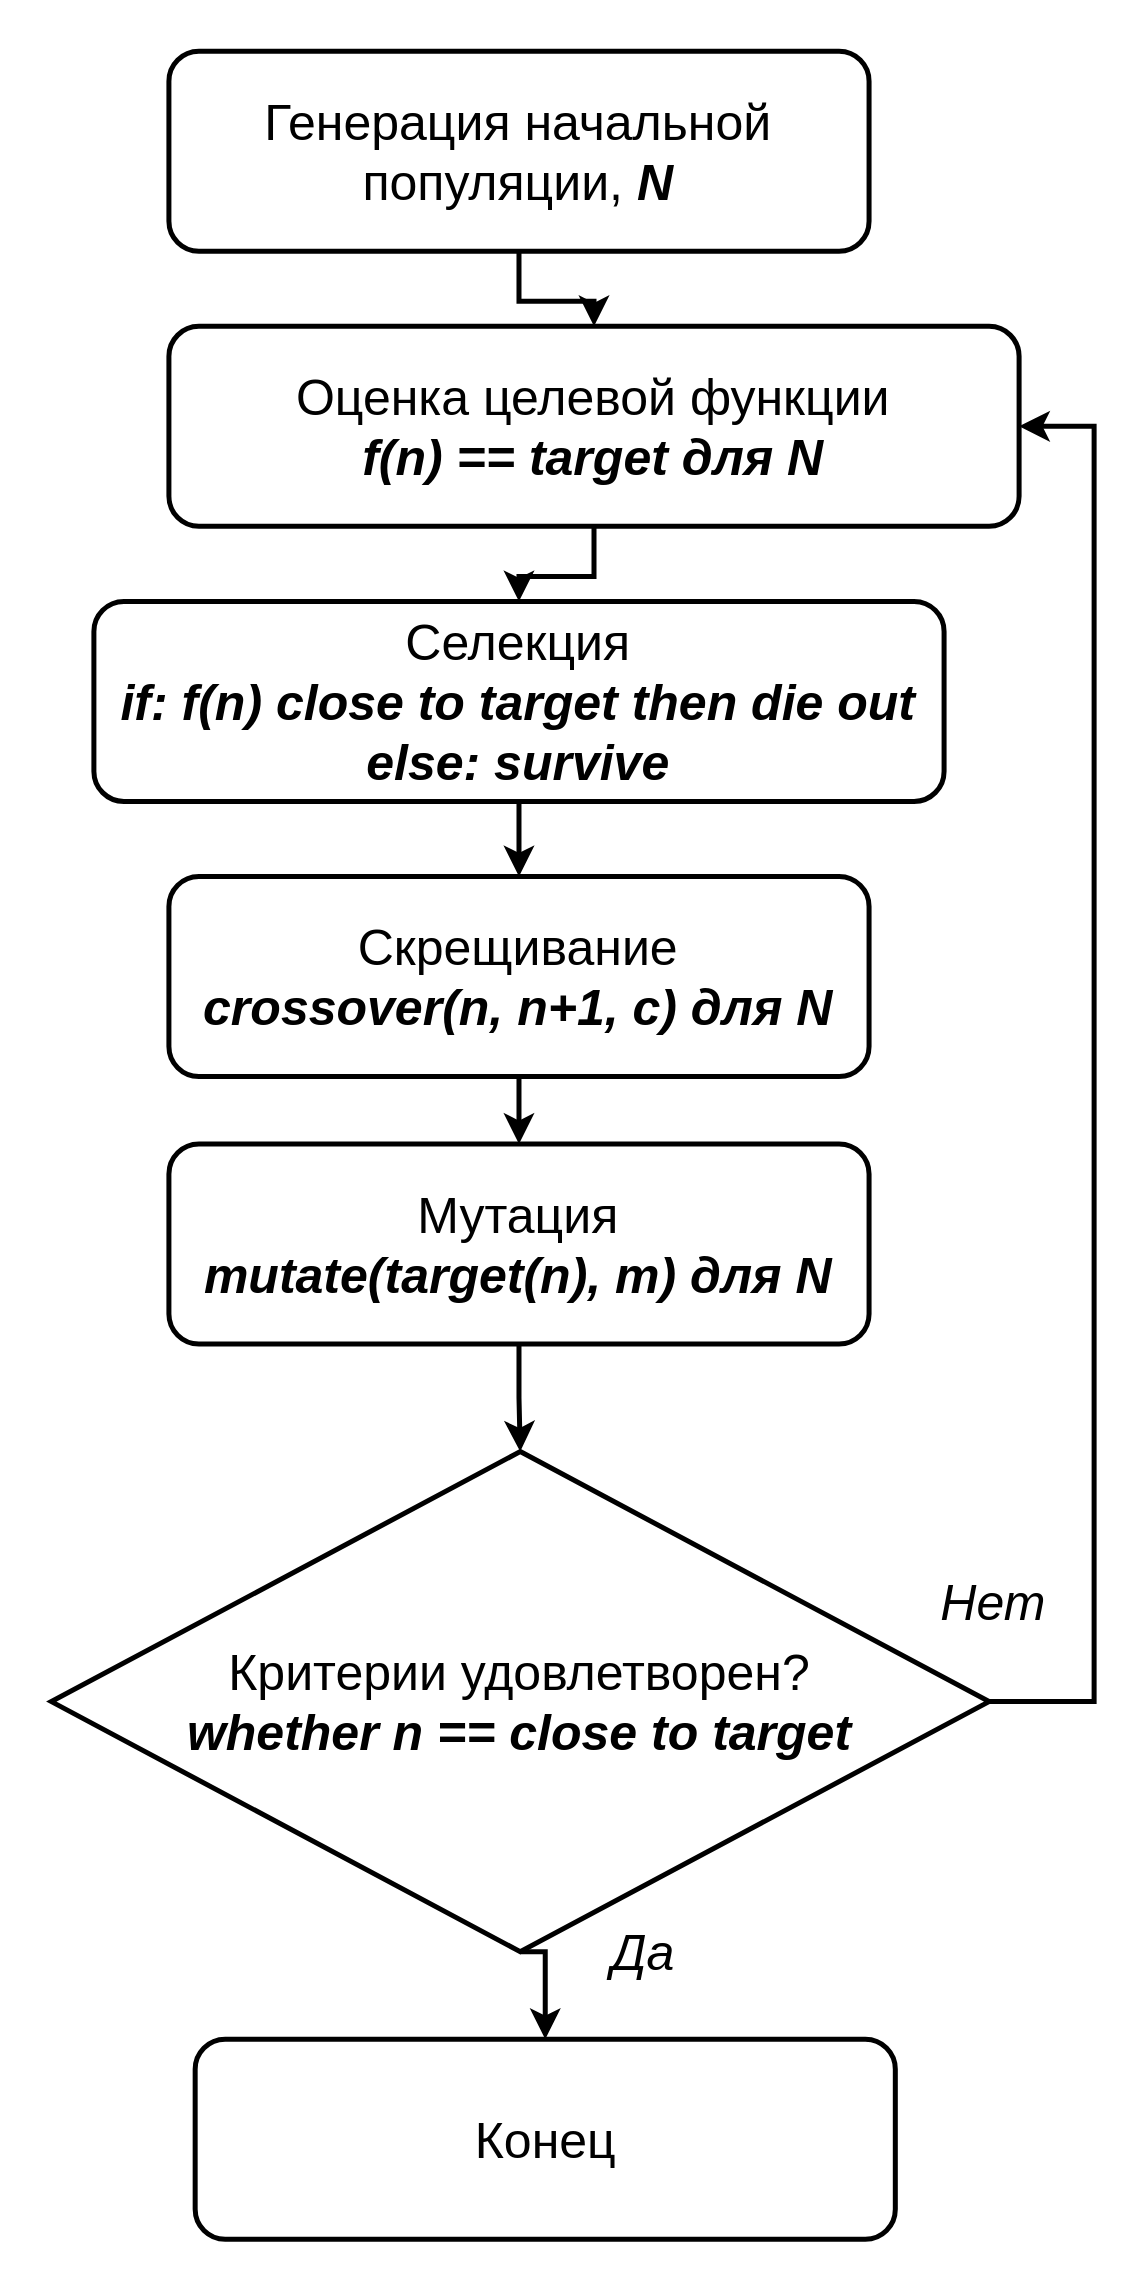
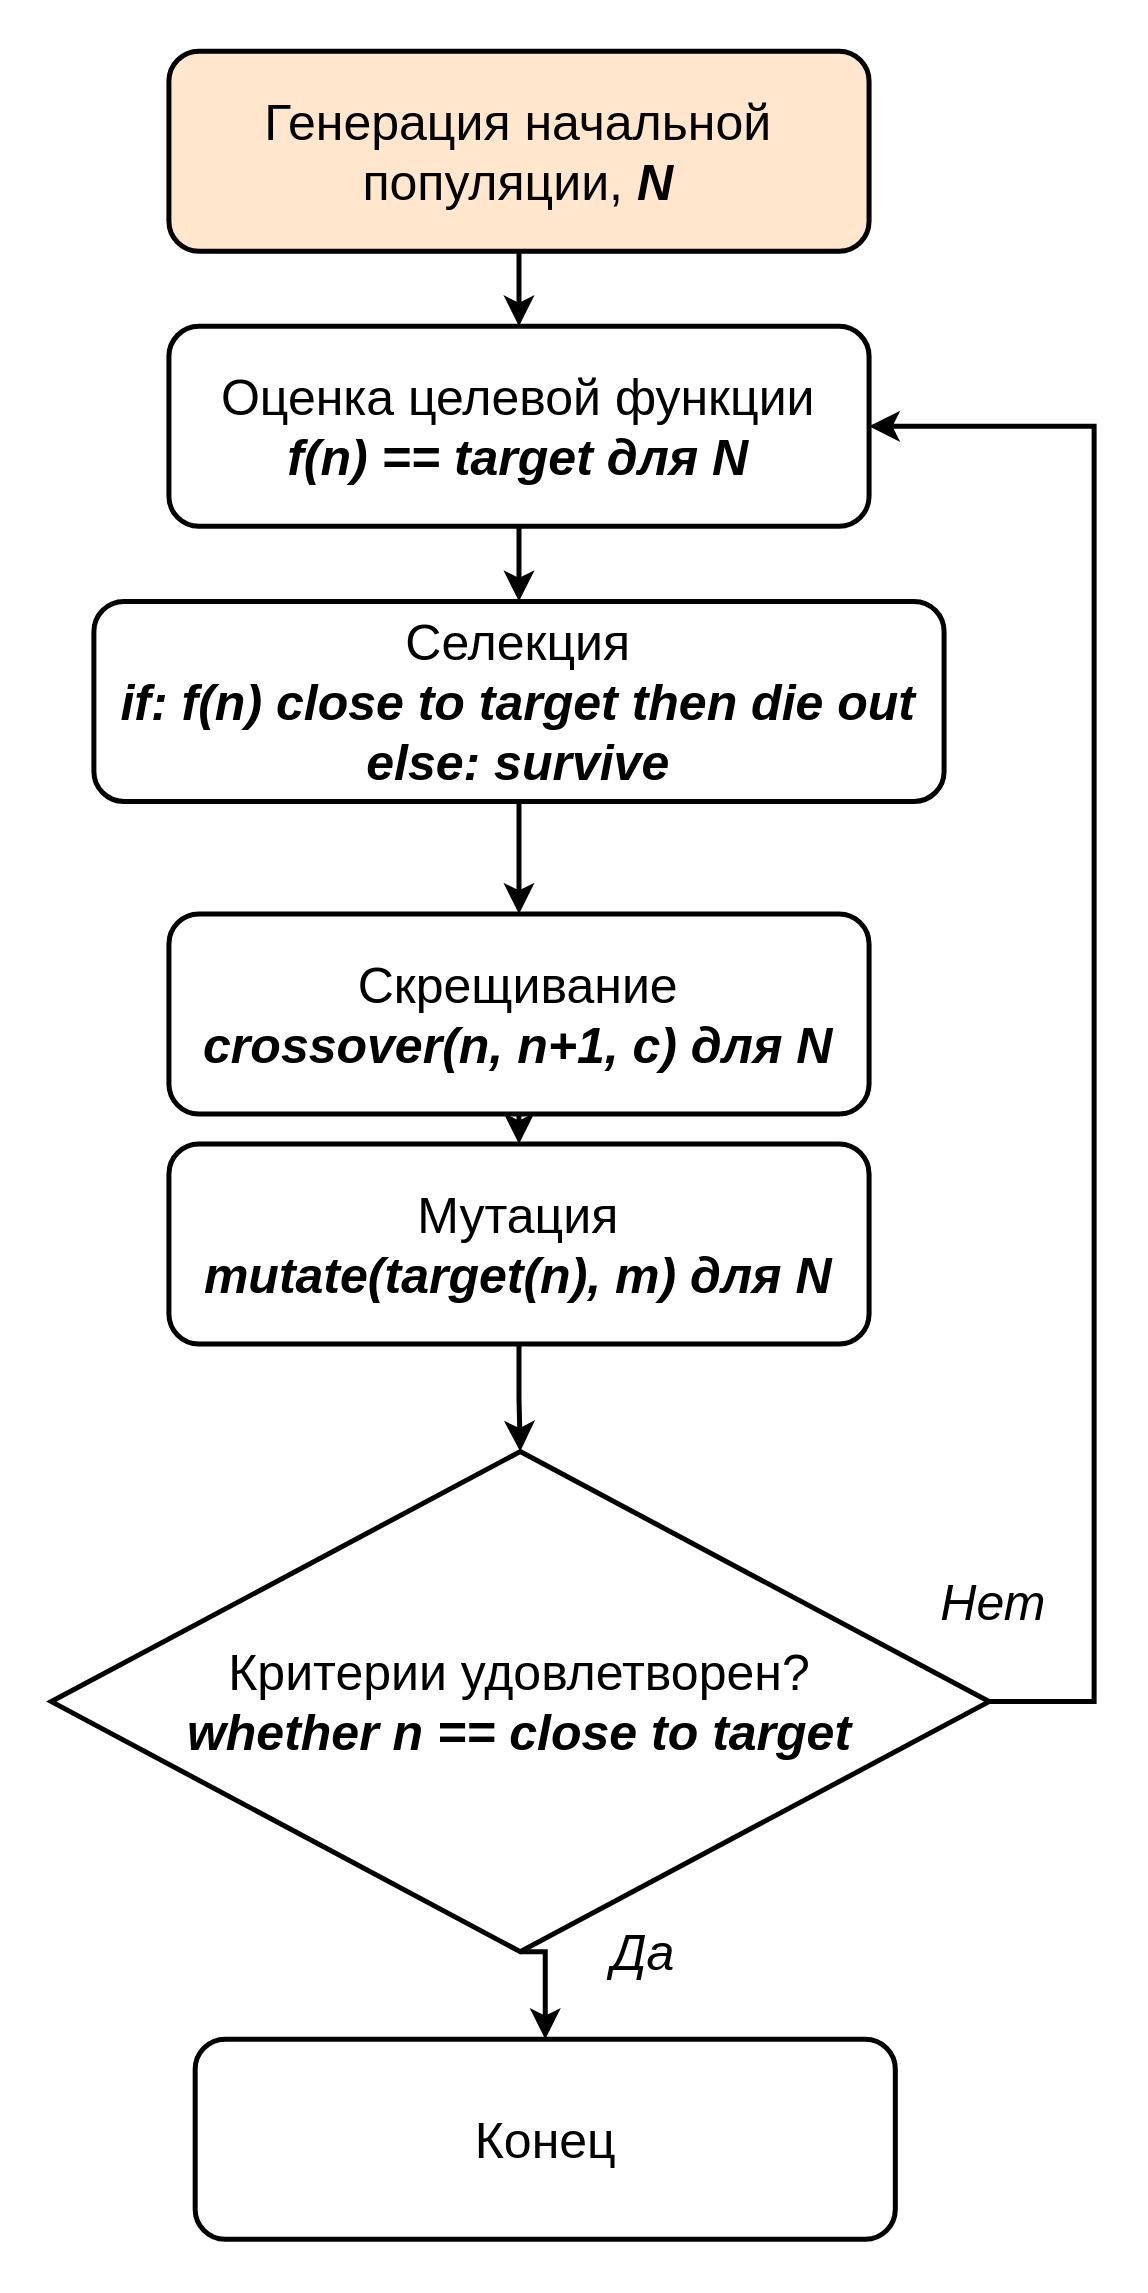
node "Генерация начальной популяции, N": fillcolor #ffffff -> #ffe6cc
node "Оценка целевой функции f(n) == target для N": size 850x200 -> 700x200
node "Скрещивание crossover(n, n+1, c) для N": moved (519, 976) -> (519, 1014)
